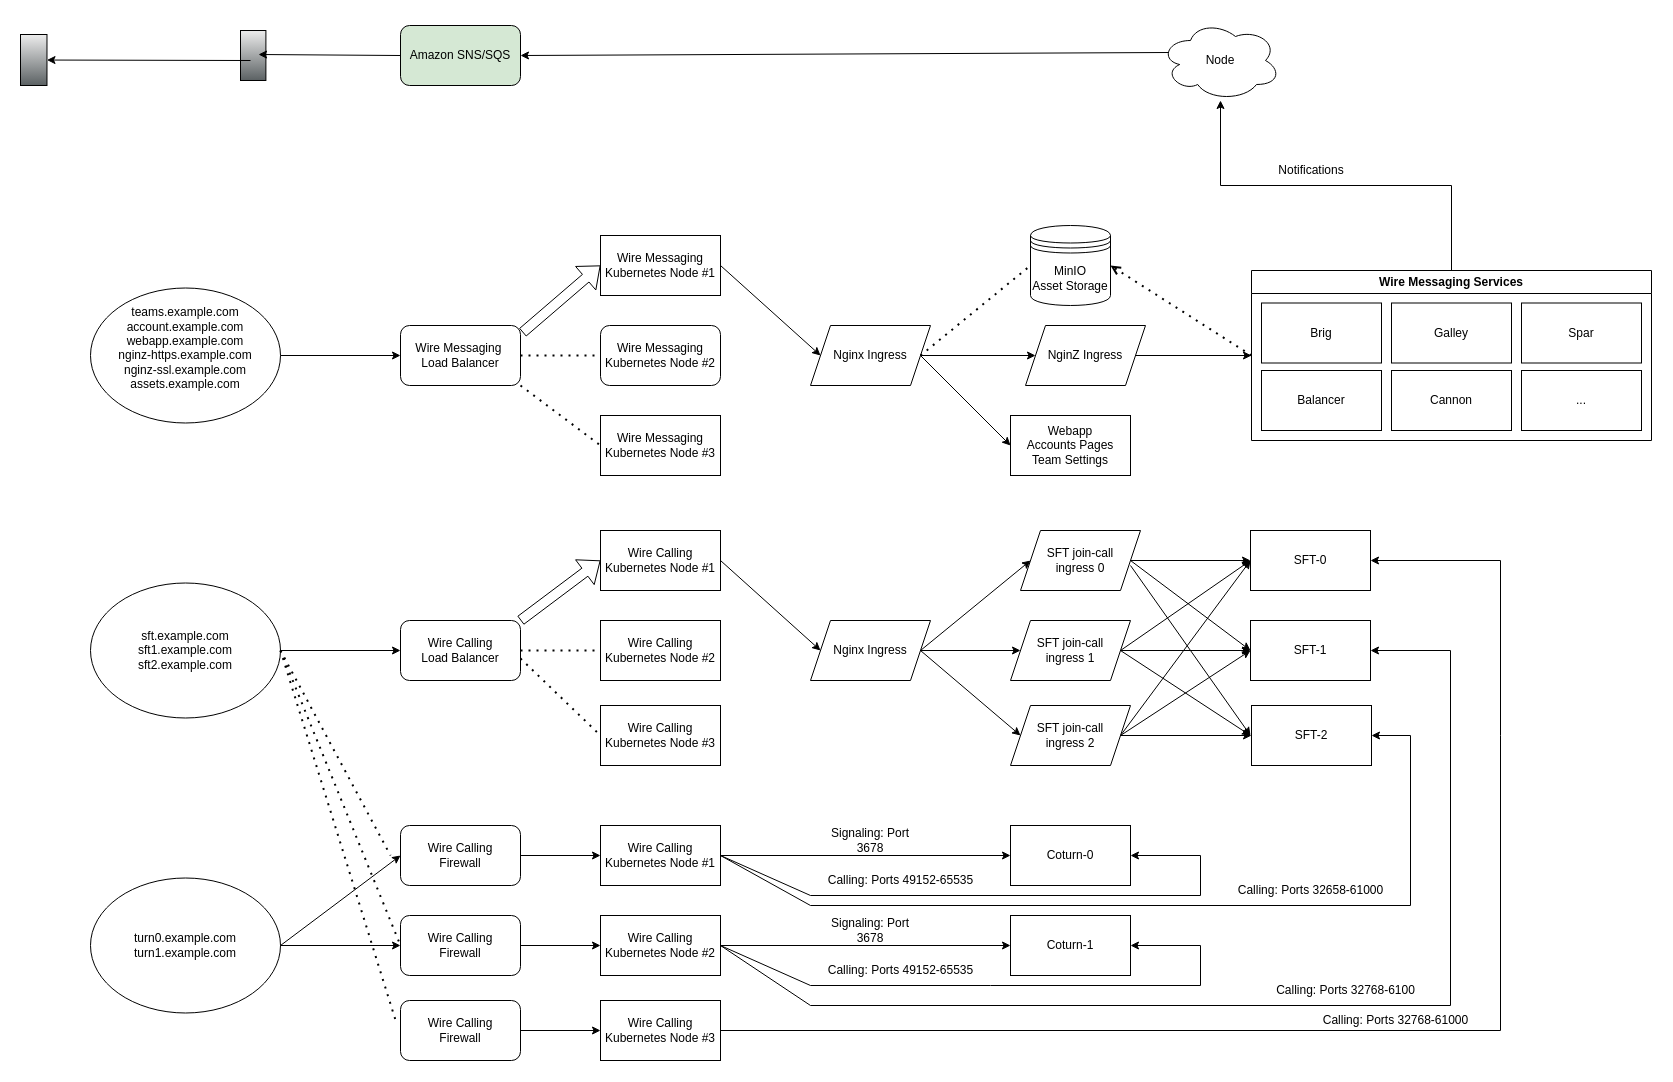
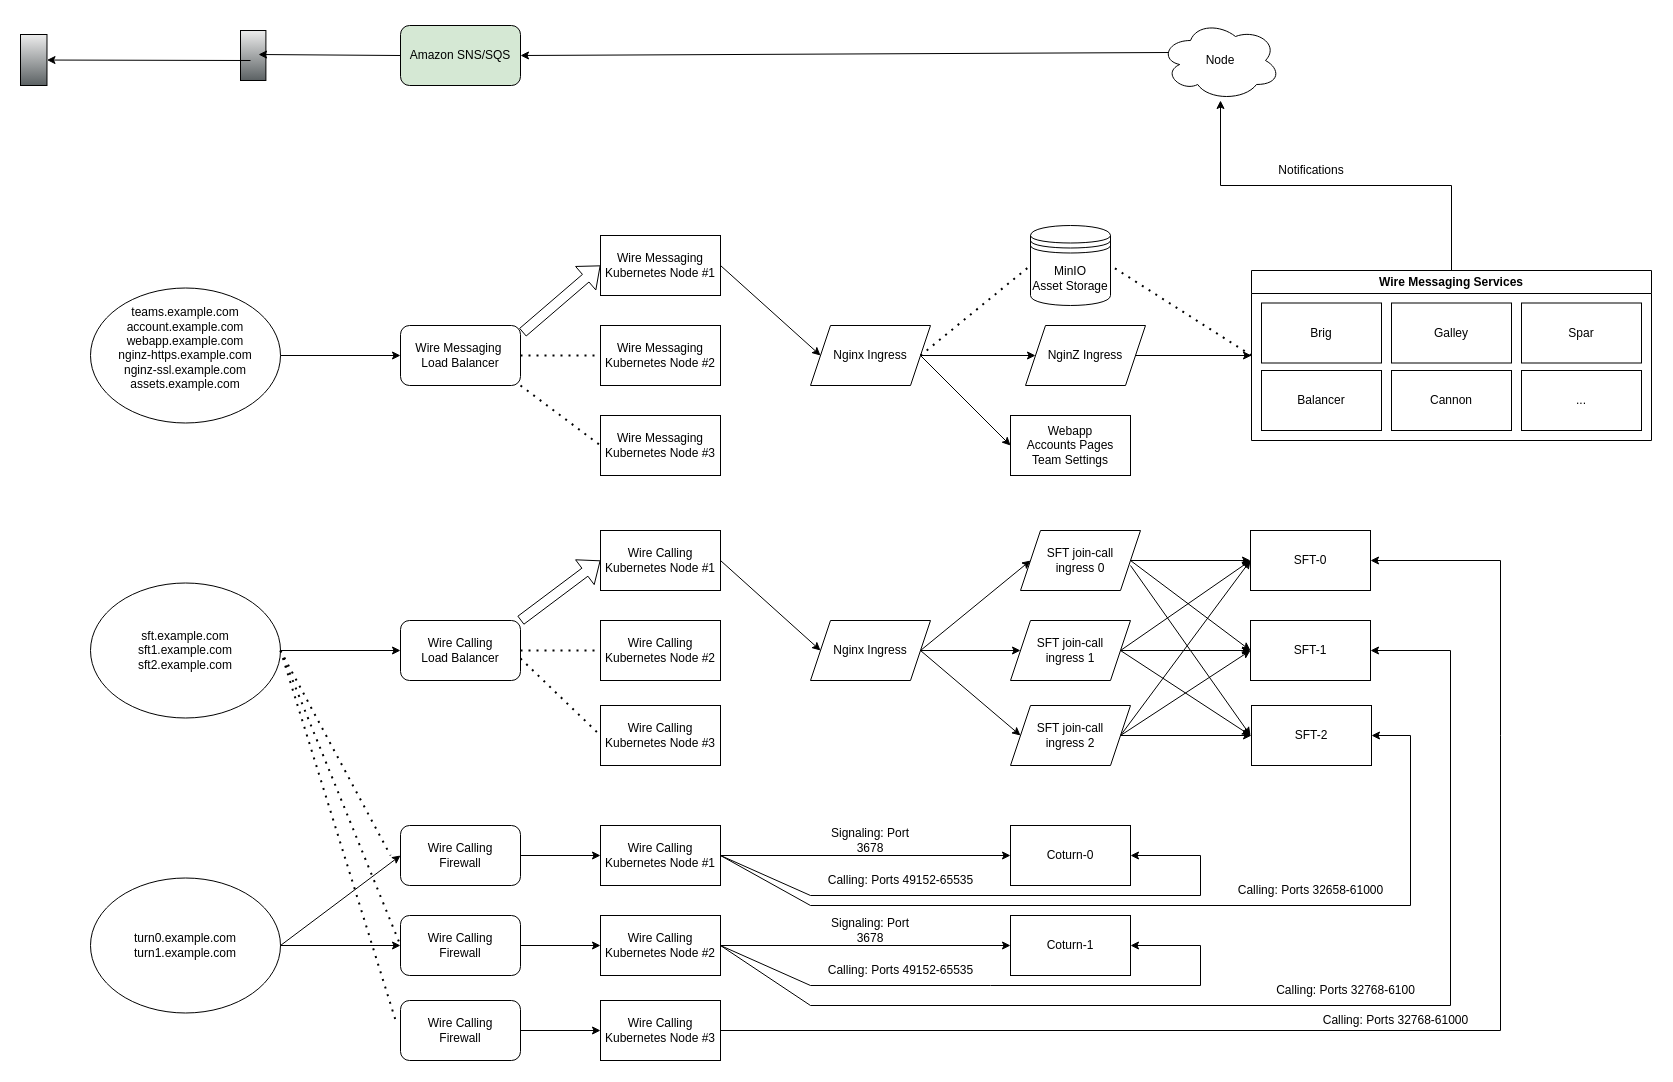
edge "Wire Messaging Services" -> "MinIO Asset Storage": arrowhead open -> none
node "Wire Messaging Kubernetes Node #2": shape rounded rectangle -> rectangle
